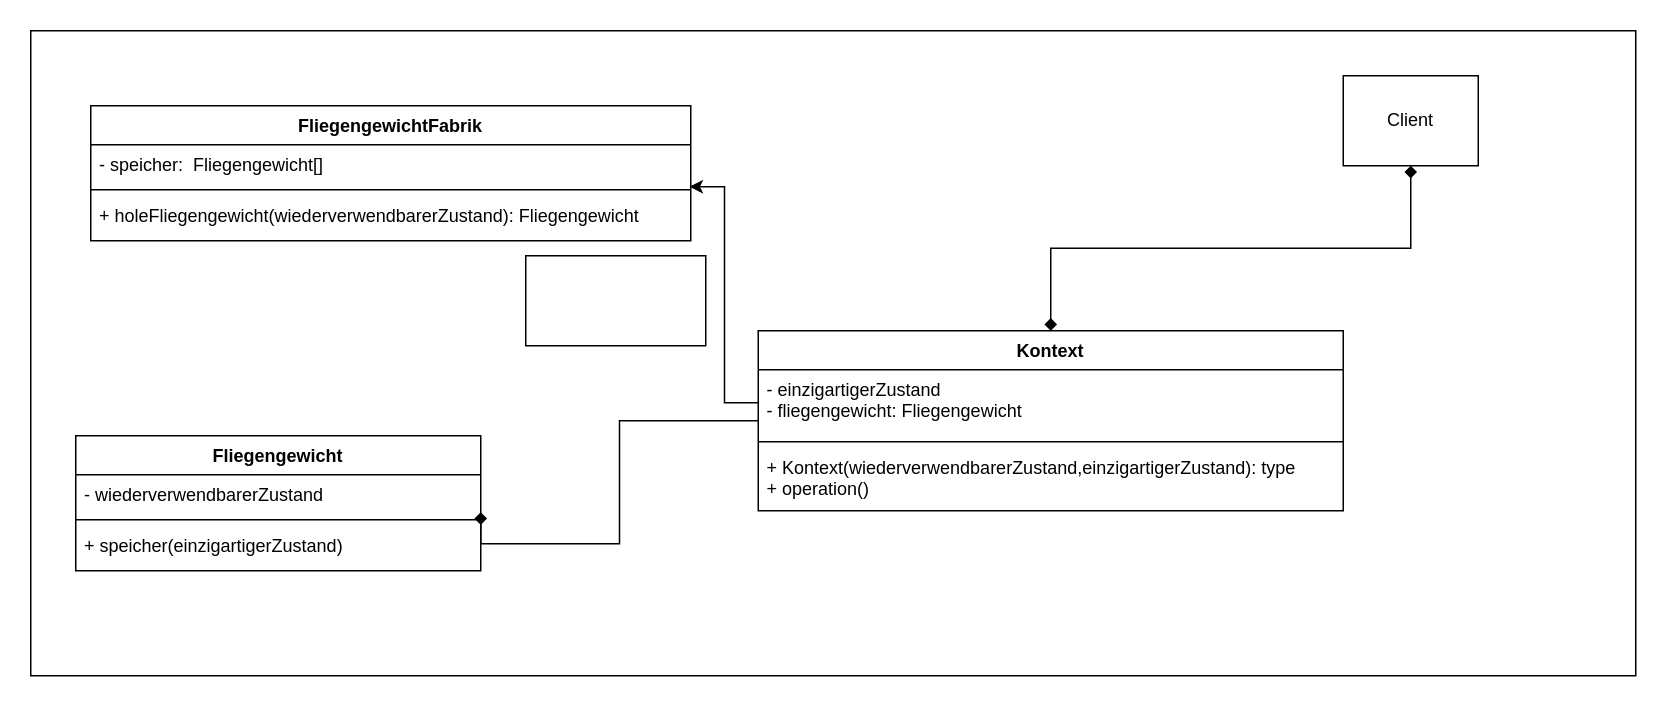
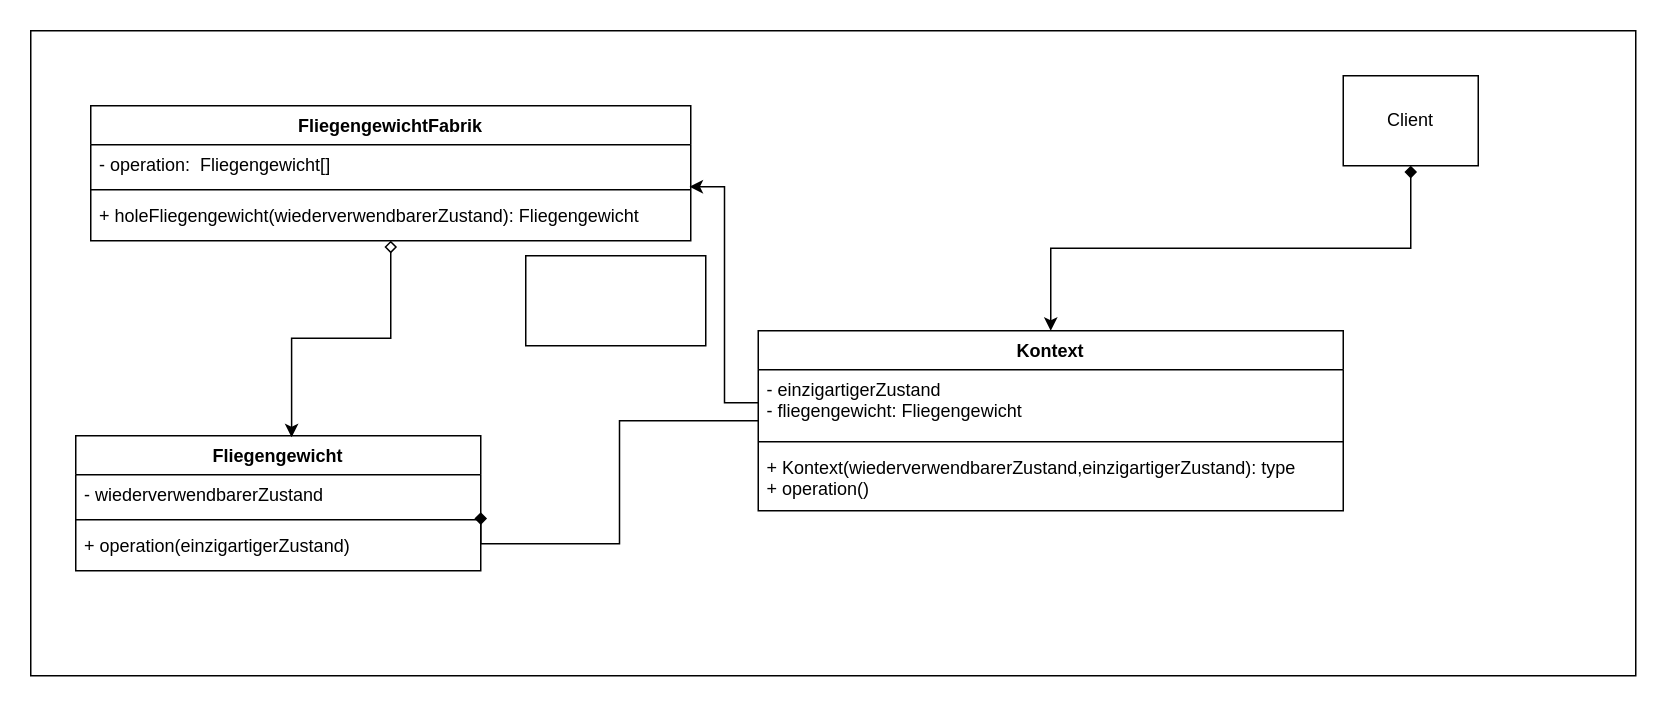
node "- speicher: Fliegengewicht[]": label "- speicher: Fliegengewicht[]" -> "- operation: Fliegengewicht[]"
edge "Client" -- "Kontext": arrowhead diamond -> classic
edge "FliegengewichtFabrik" -- "Fliegengewicht": added
node "+ speicher(einzigartigerZustand)": label "+ speicher(einzigartigerZustand)" -> "+ operation(einzigartigerZustand)"
